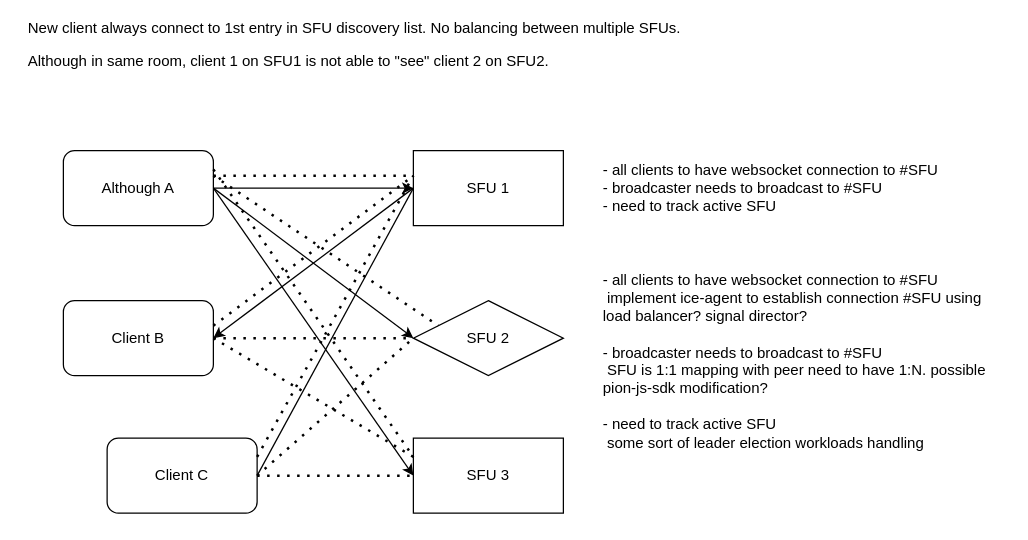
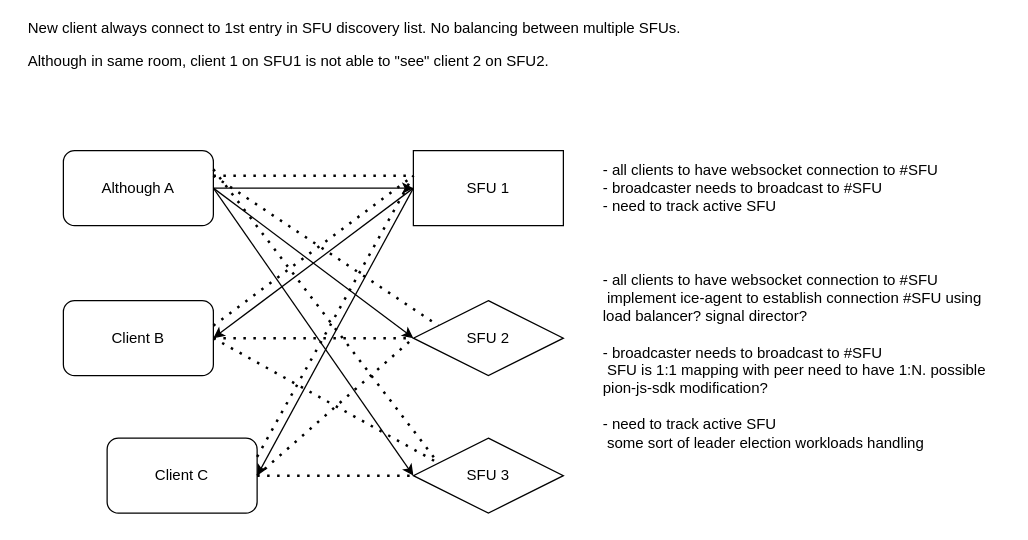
edge "SFU 1" -- "Client C": arrowhead none -> classic
node "SFU 3": shape rectangle -> diamond
